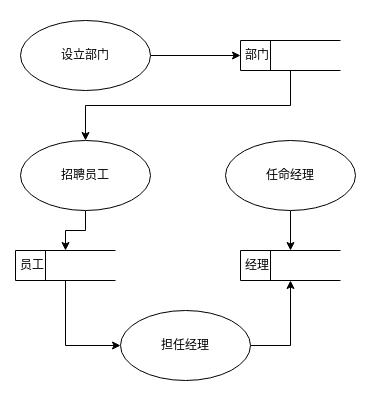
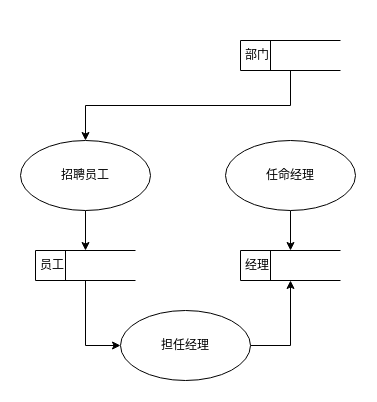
node "设立部门": removed
edge "设立部门" -> "部门": removed
node "员工": moved (66, 266) -> (86, 266)
